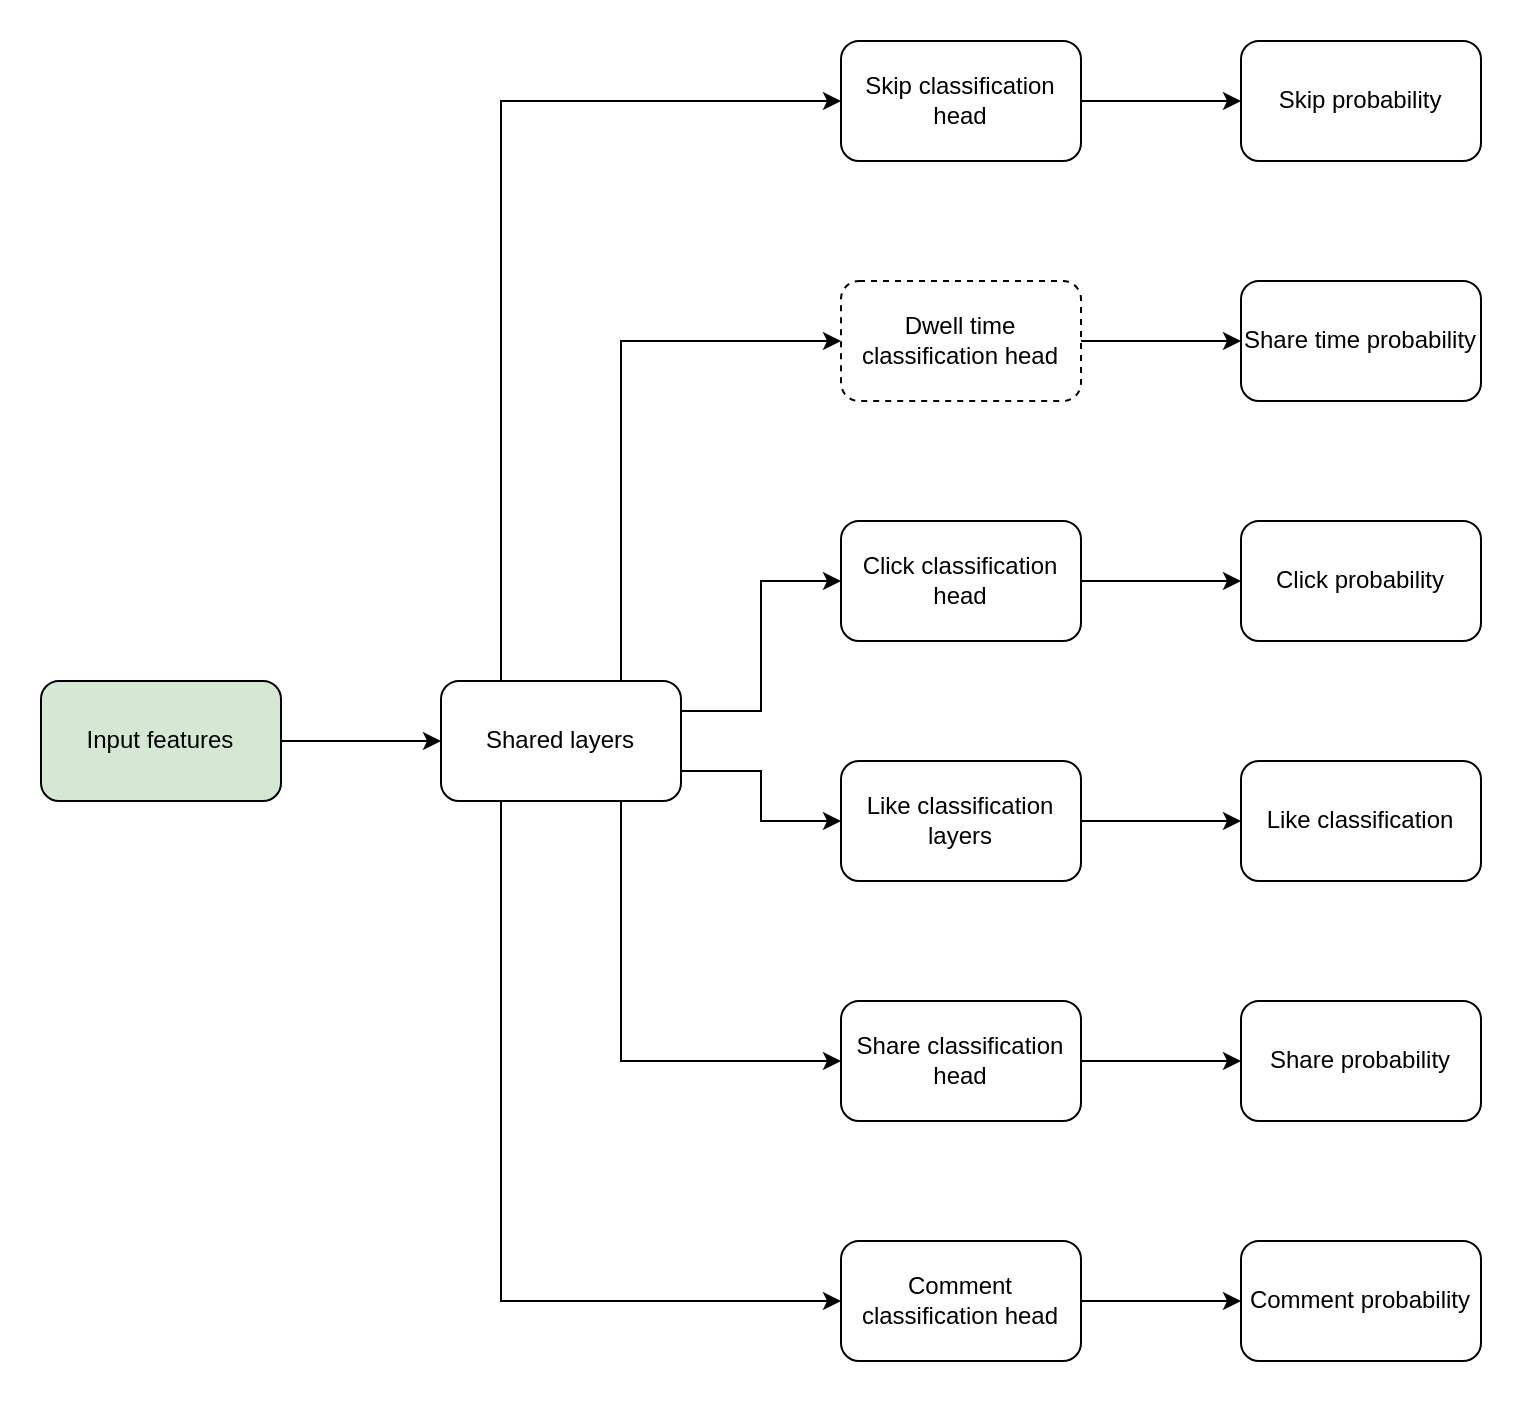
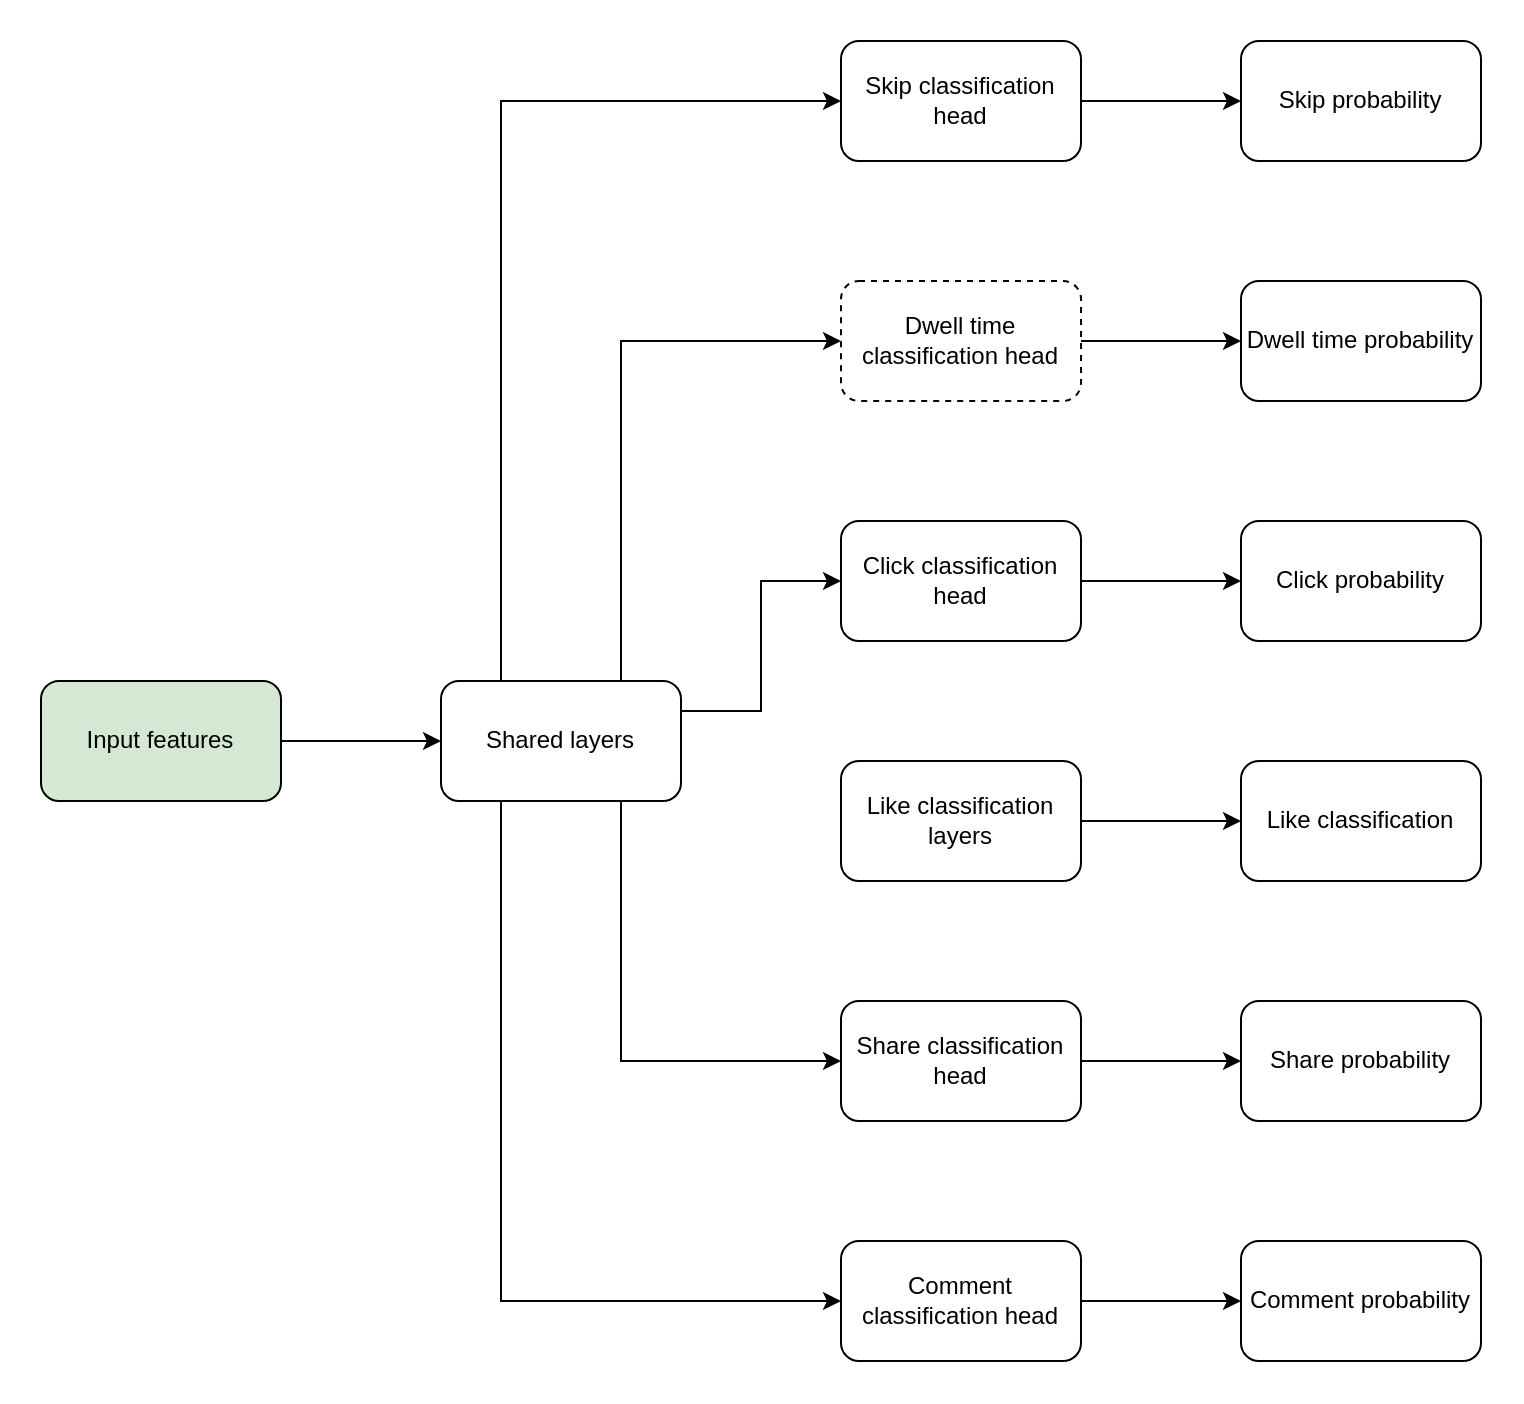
node "Share time probability": label "Share time probability" -> "Dwell time probability"
edge "Shared layers" -> "Like classification layers": removed
